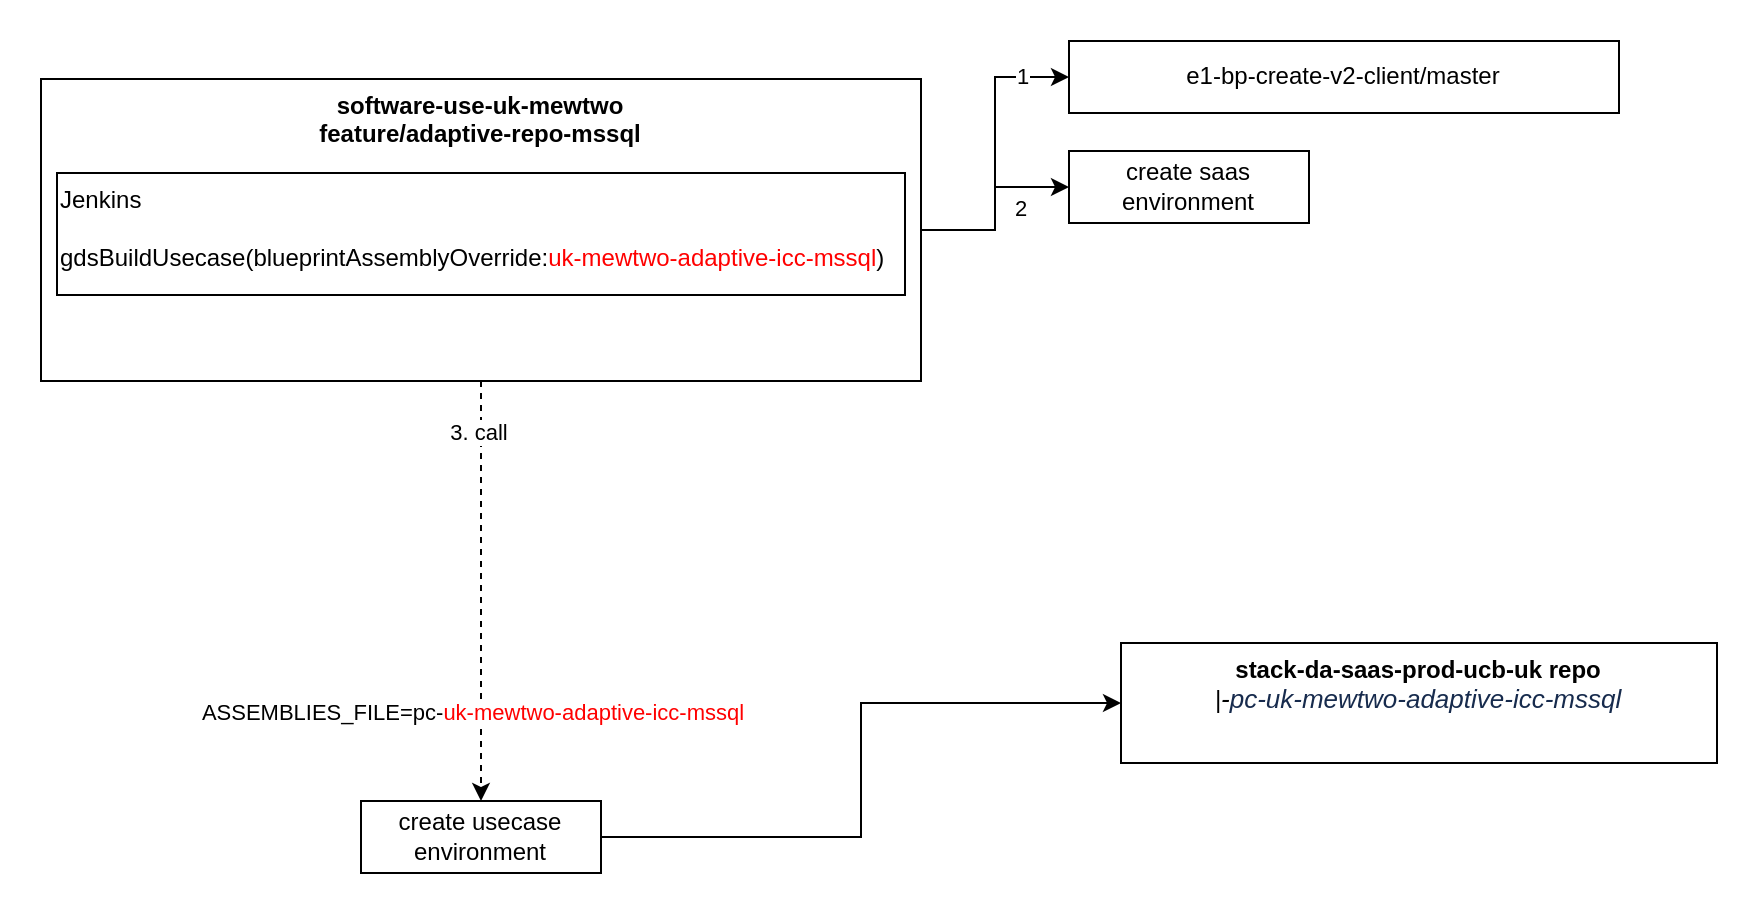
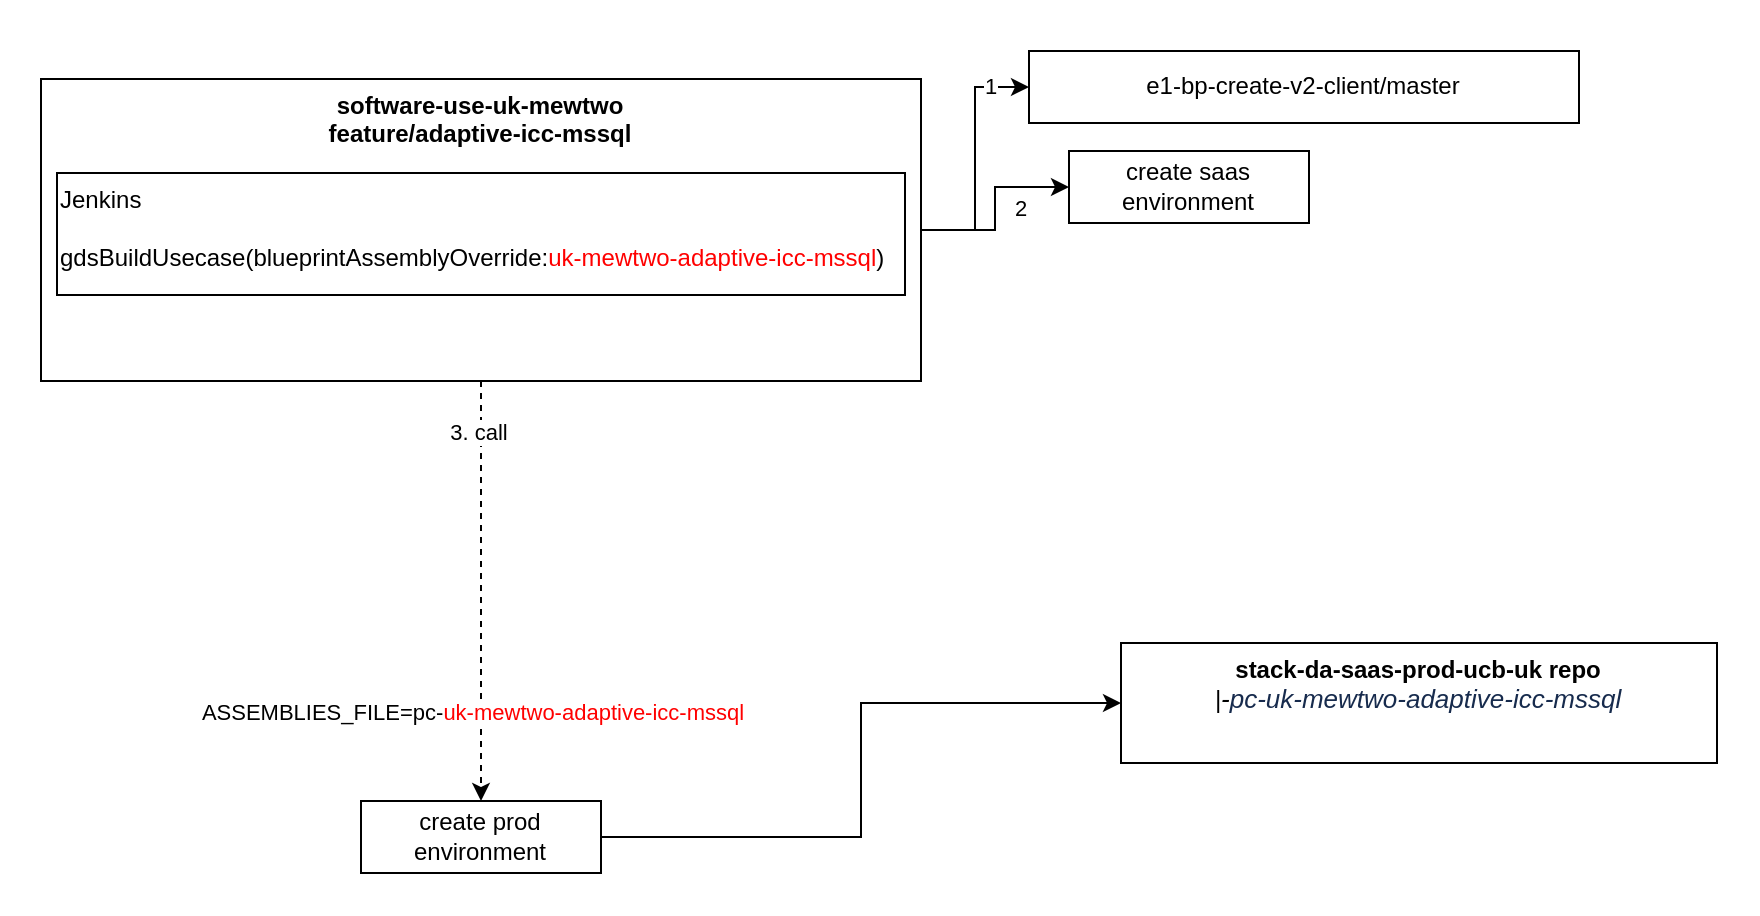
node "e1-bp-create-v2-client/master": moved (1344, 77) -> (1304, 87)
node "software-use-uk-mewtwo feature/adaptive-repo-mssql": label "software-use-uk-mewtwo feature/adaptive-repo-mssql" -> "software-use-uk-mewtwo feature/adaptive-icc-mssql"
node "create usecase environment": label "create usecase environment" -> "create prod environment"
